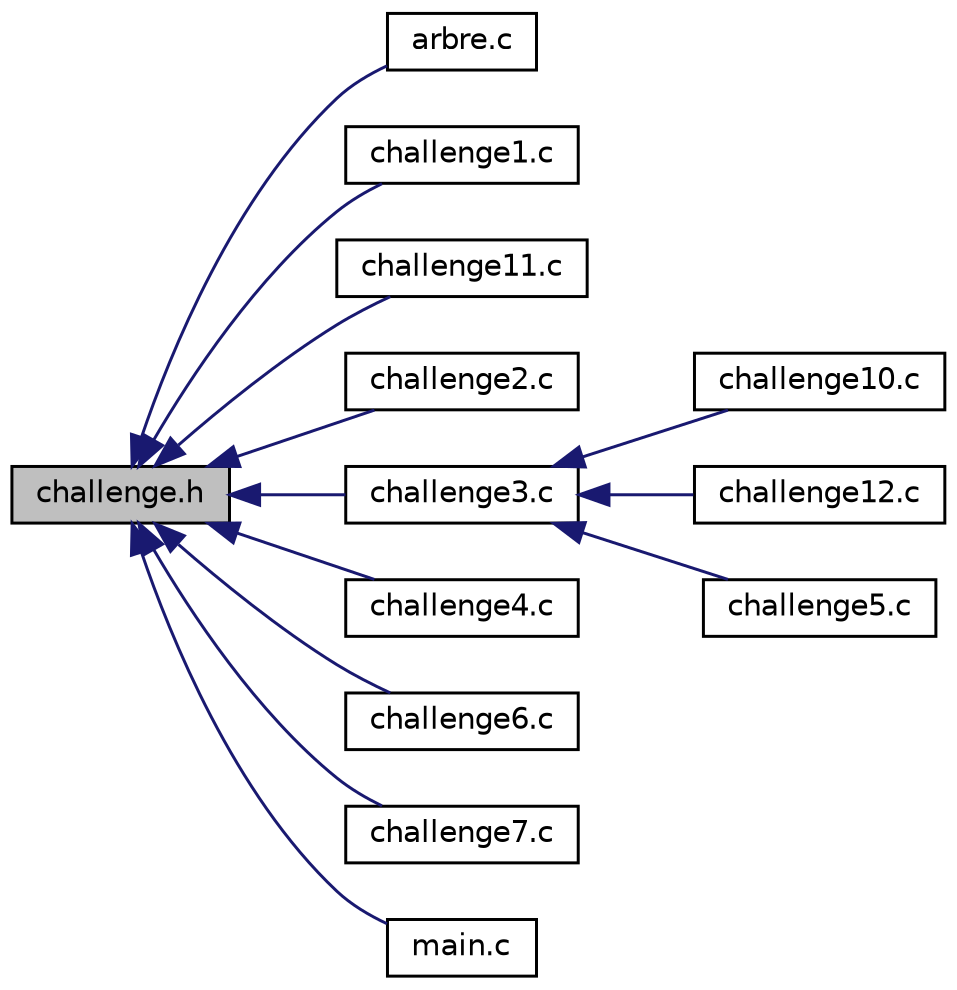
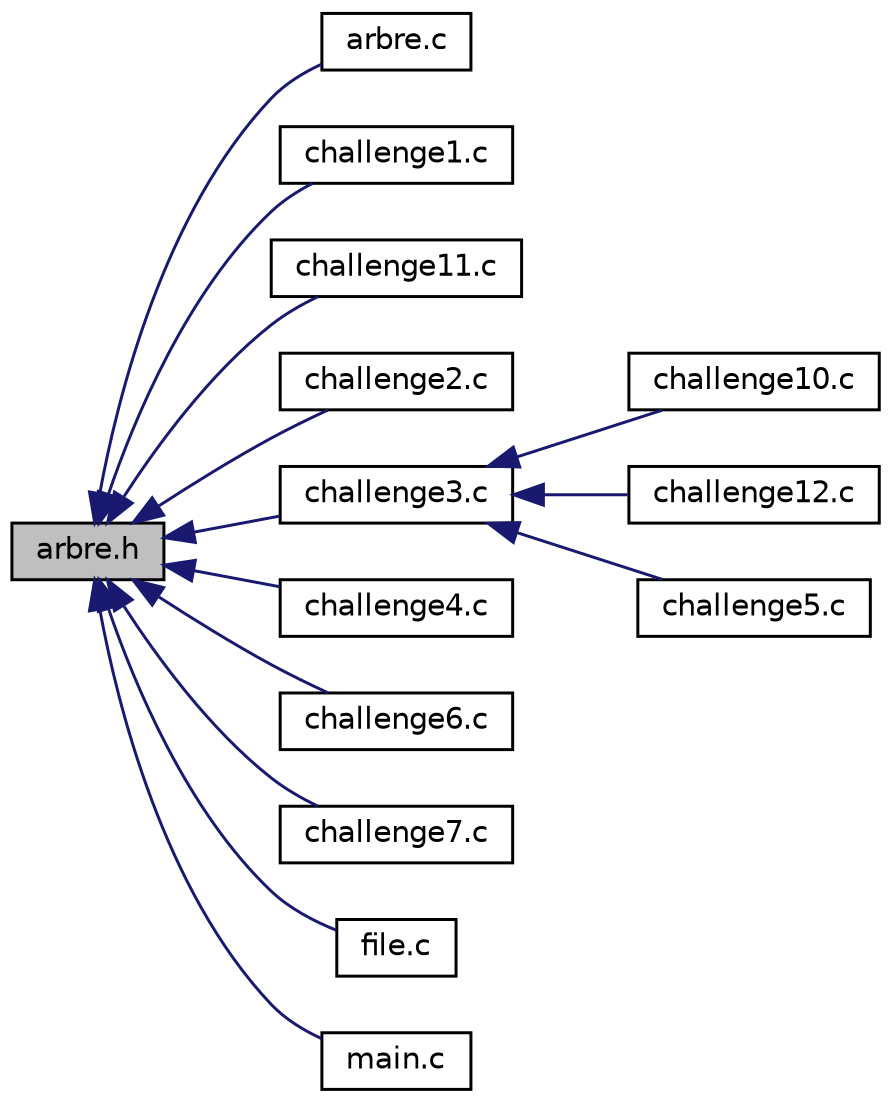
node "challenge.h": label "challenge.h" -> "arbre.h"
node "file.c": added
